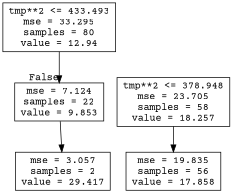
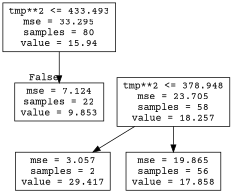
node "tmp**2 <= 433.493 mse = 33.295 samples = 80 value = 12.94": label "tmp**2 <= 433.493 mse = 33.295 samples = 80 value = 12.94" -> "tmp**2 <= 433.493 mse = 33.295 samples = 80 value = 15.94"
edge "mse = 7.124 samples = 22 value = 9.853" -> "mse = 3.057 samples = 2 value = 29.417": now "tmp**2 <= 378.948 mse = 23.705 samples = 58 value = 18.257" -> "mse = 3.057 samples = 2 value = 29.417"
node "mse = 19.835 samples = 56 value = 17.858": label "mse = 19.835 samples = 56 value = 17.858" -> "mse = 19.865 samples = 56 value = 17.858"
